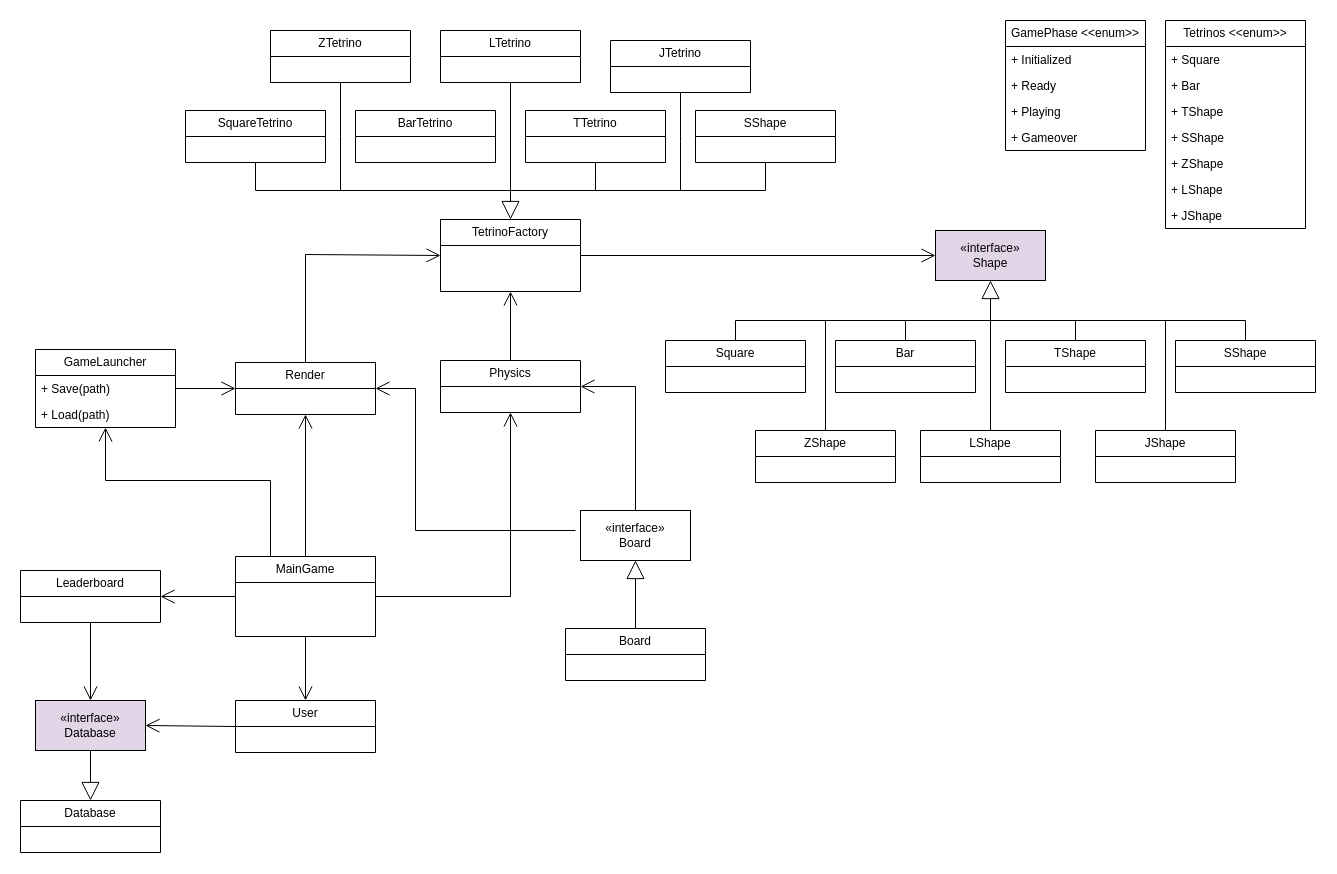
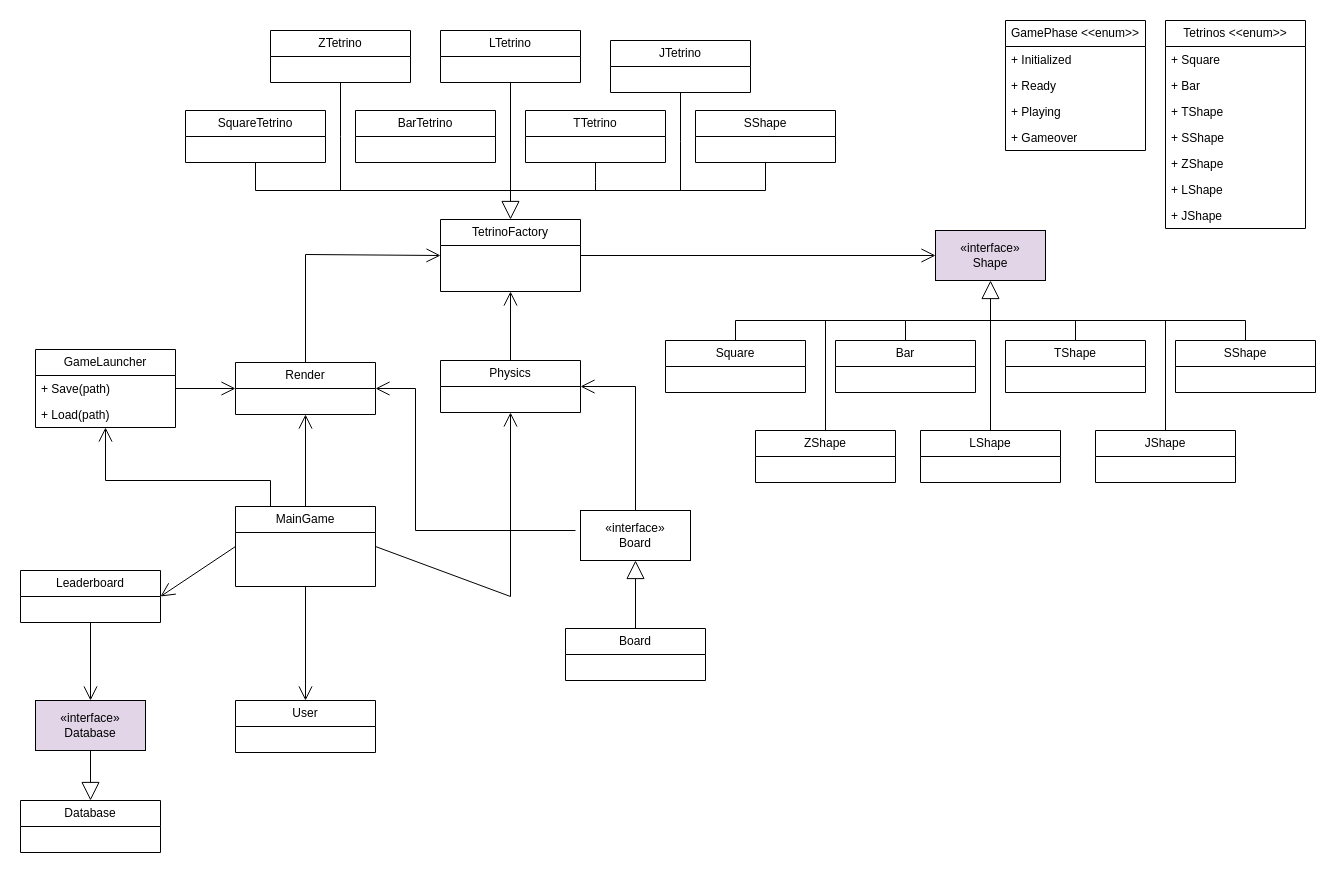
node "MainGame": moved (306, 597) -> (306, 547)
edge "User" -> "«interface» Database": removed
